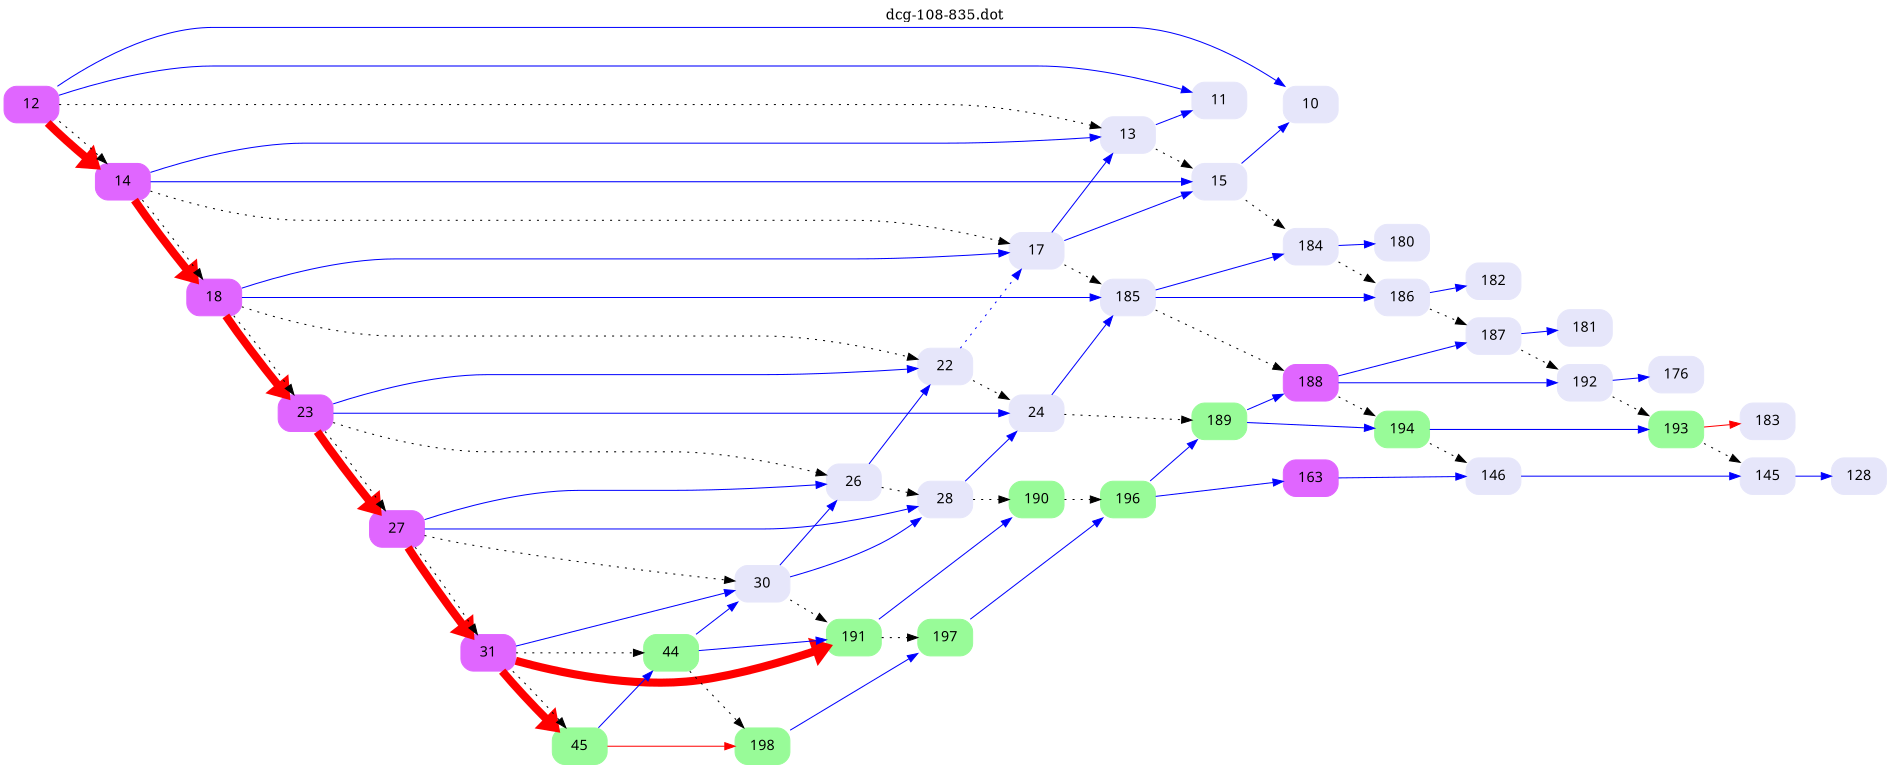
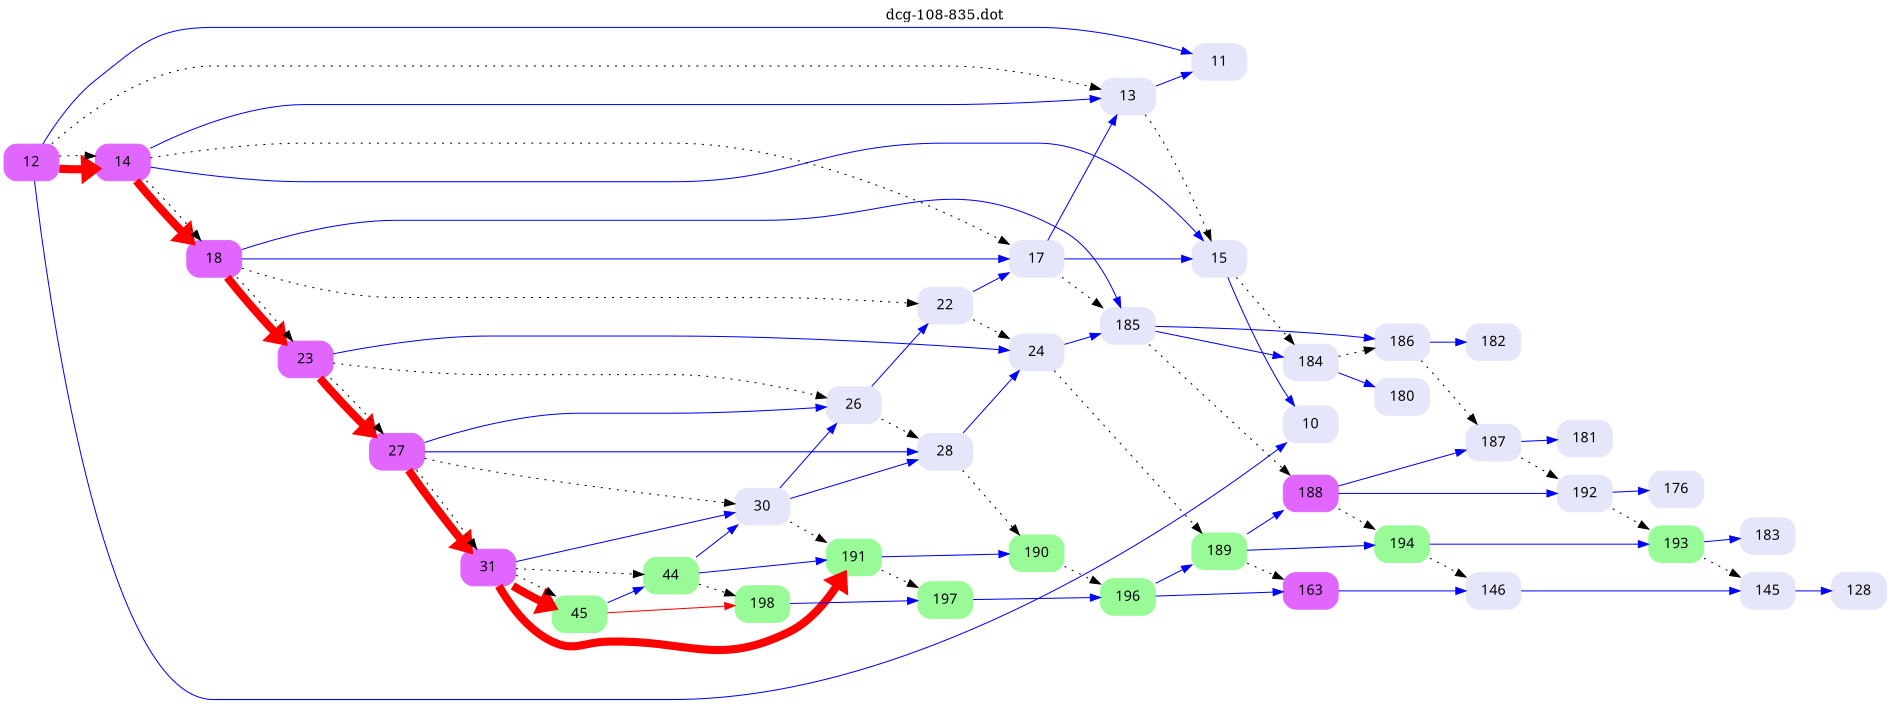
edge "22" -> "17": style dotted -> solid
edge "23" -> "22": removed
edge "193" -> "183": color red -> blue
edge "189" -> "163": added
